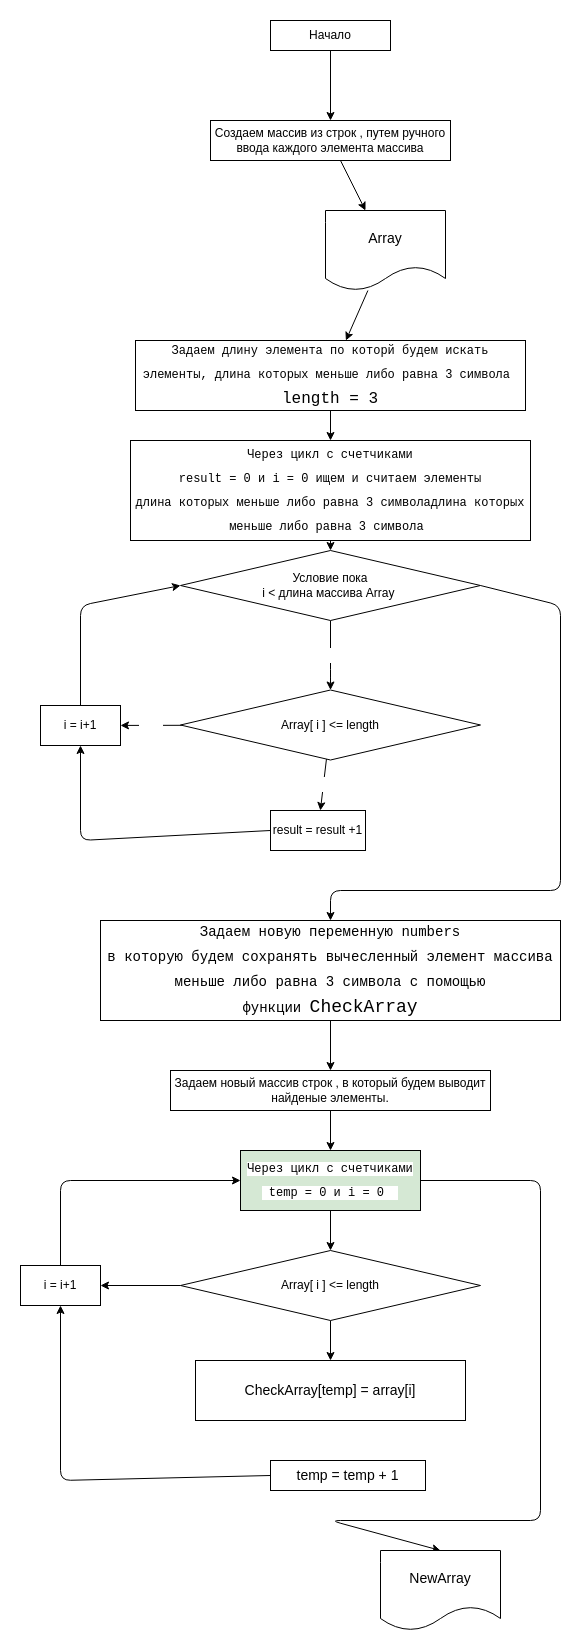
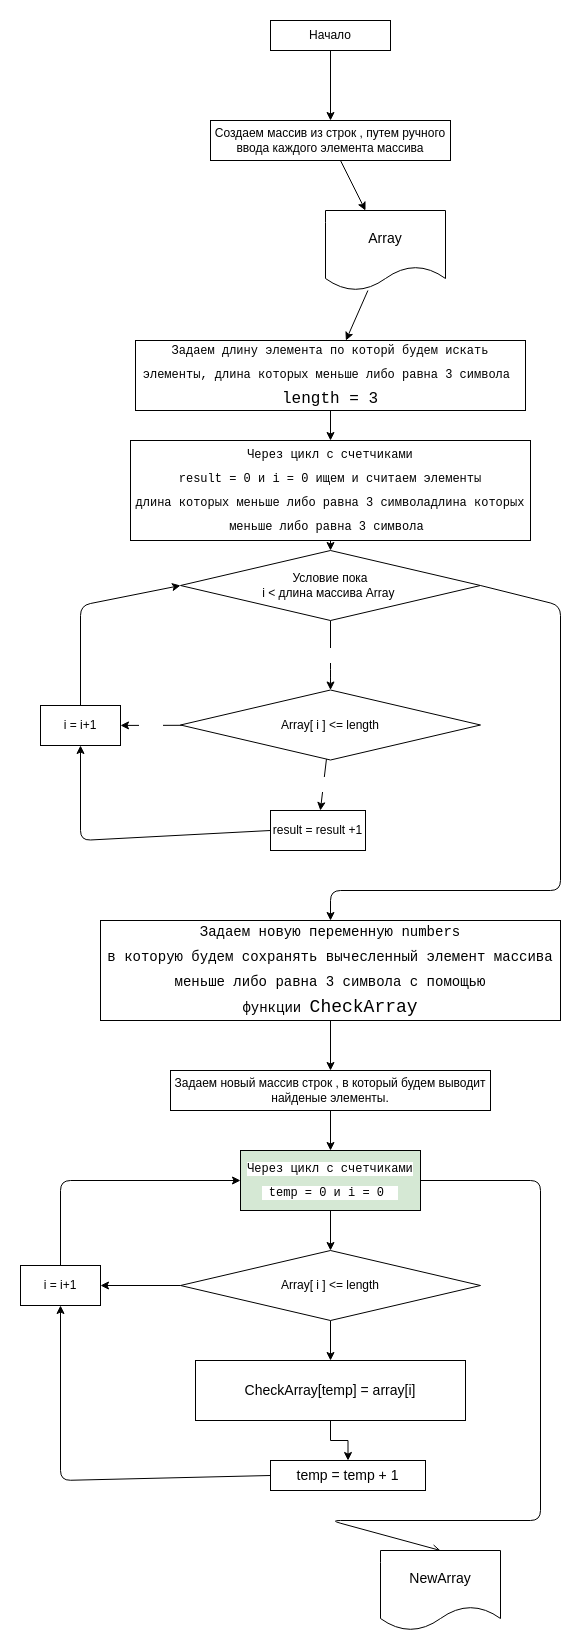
edge "CheckArray[temp] = array[i]" -> "temp = temp + 1": added
edge "Через цикл с счетчиками temp = 0 и i = 0" -> "NewArray": arrowhead classic -> open
